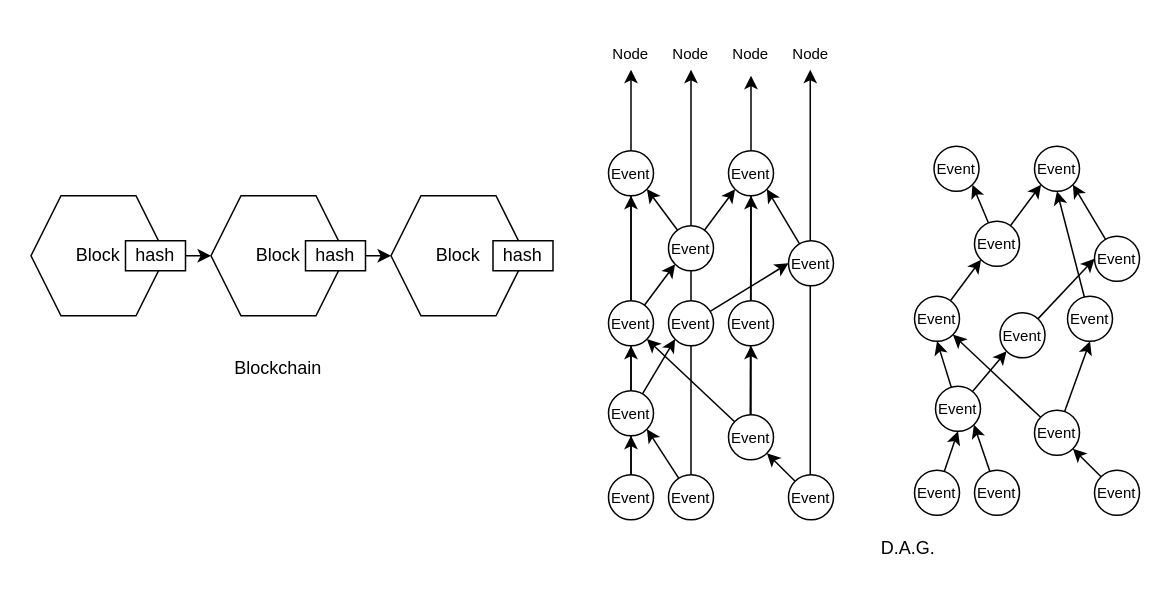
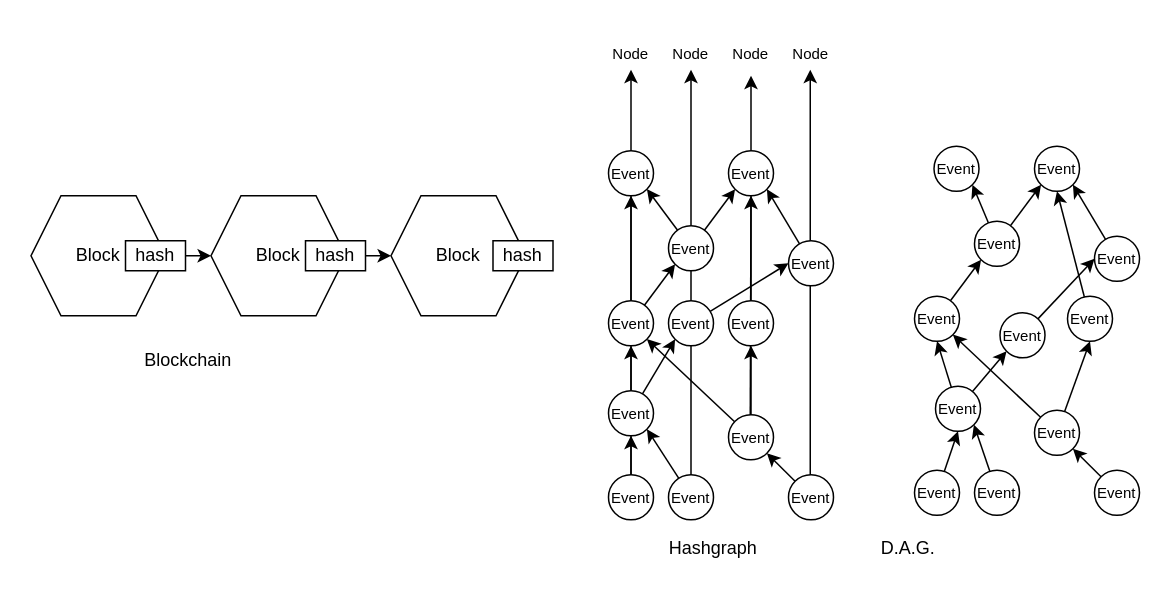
node "Blockchain": moved (278, 368) -> (188, 361)
node "Hashgraph": added
